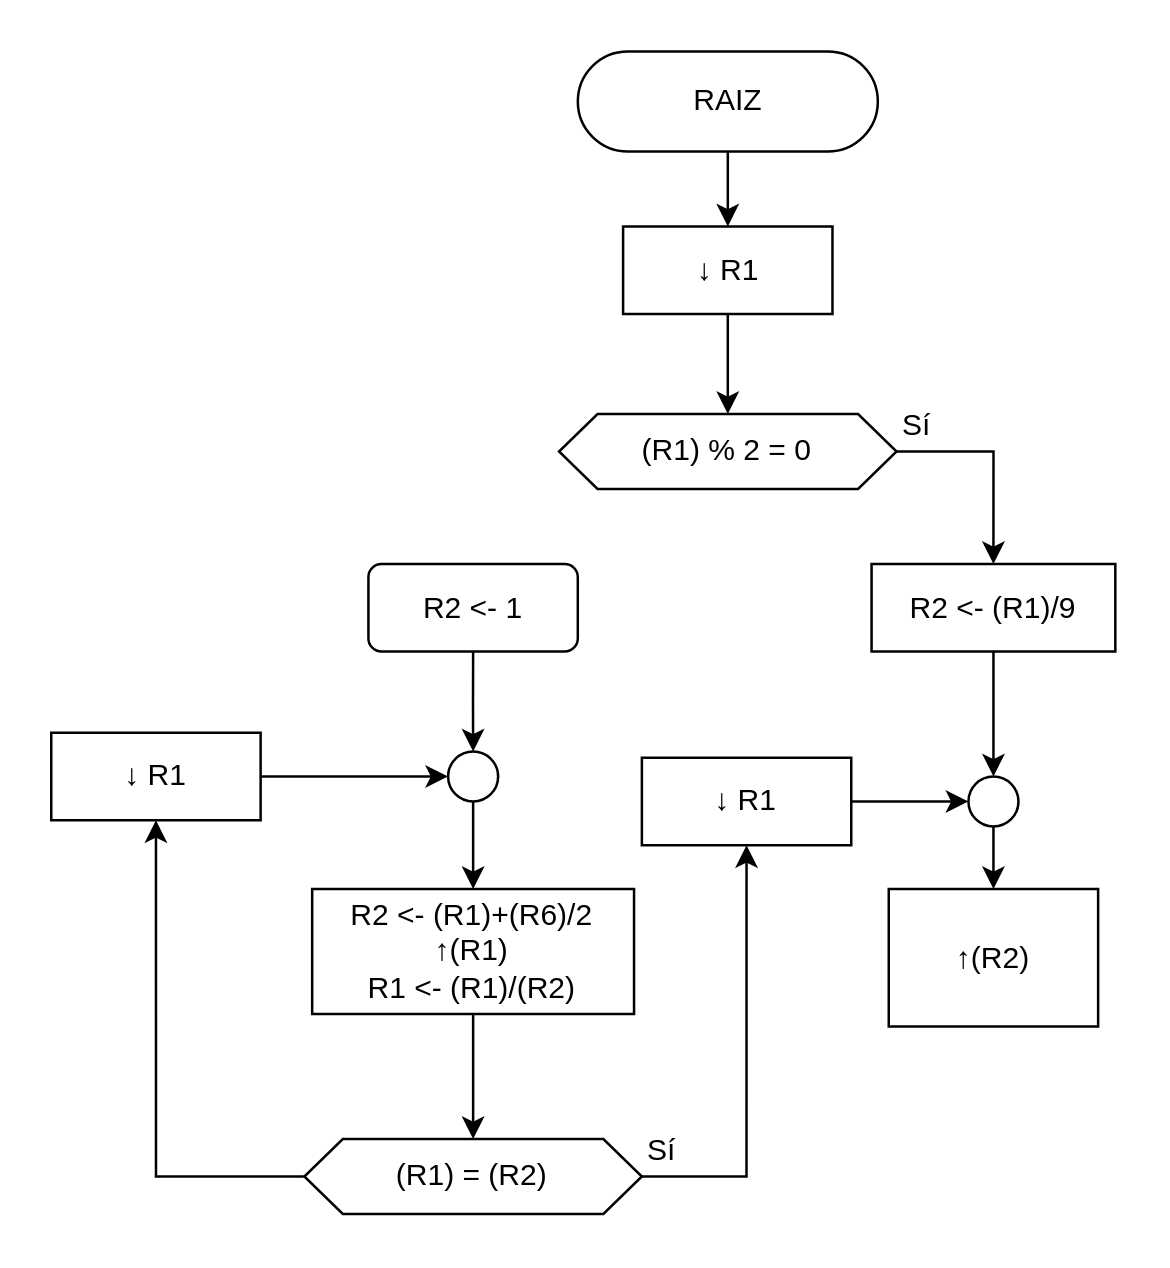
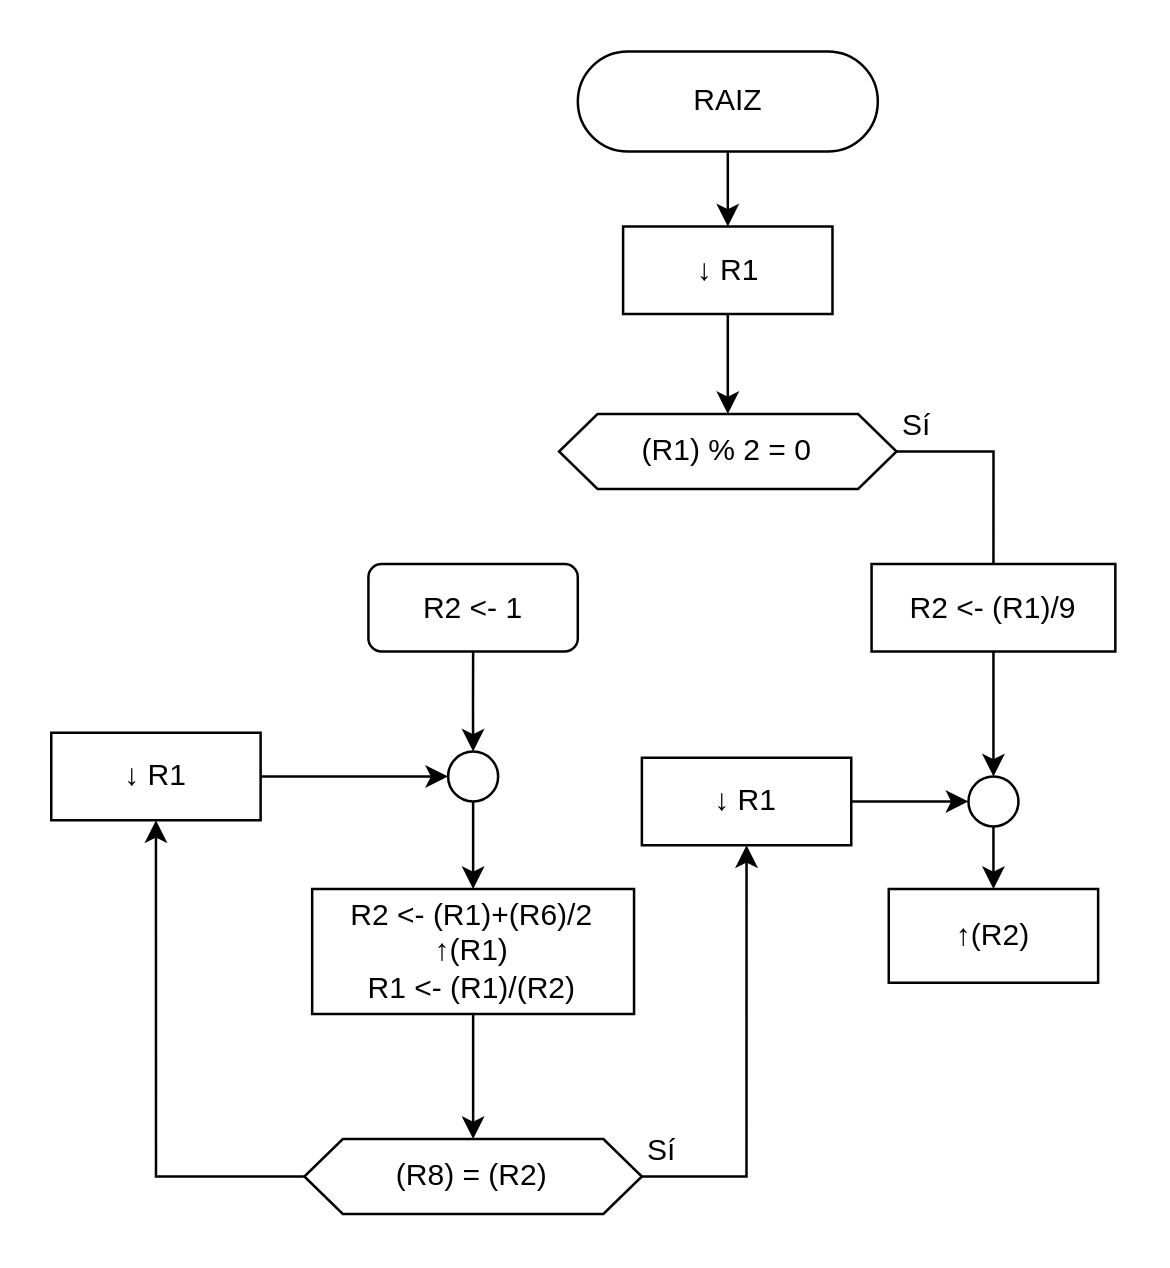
edge "(R1) % 2 = 0" -> "R2 <- (R1)/9": arrowhead classic -> none
node "↑(R2)": size 209x138 -> 209x94
node "(R1) = (R2)": label "(R1) = (R2)" -> "(R8) = (R2)"
